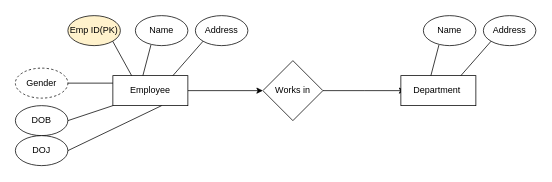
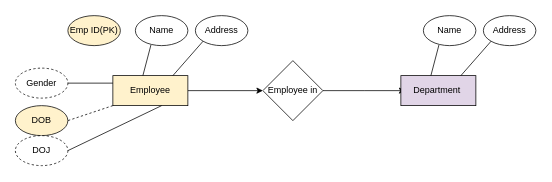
edge "Emp ID(PK)" -- "Employee": removed
node "Employee": fillcolor #ffffff -> #fff2cc
node "Works in": label "Works in" -> "Employee in"
node "Department": fillcolor #ffffff -> #e1d5e7
edge "Employee" -- "DOB": style solid -> dashed
node "DOB": fillcolor #ffffff -> #fff2cc
node "DOJ": style solid -> dashed
